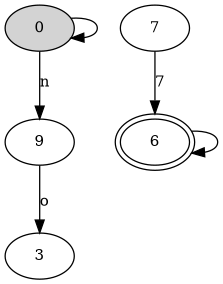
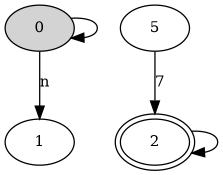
node "7": label "7" -> "5"
node "9": label "9" -> "1"
node "6": label "6" -> "2"
node "3": removed
